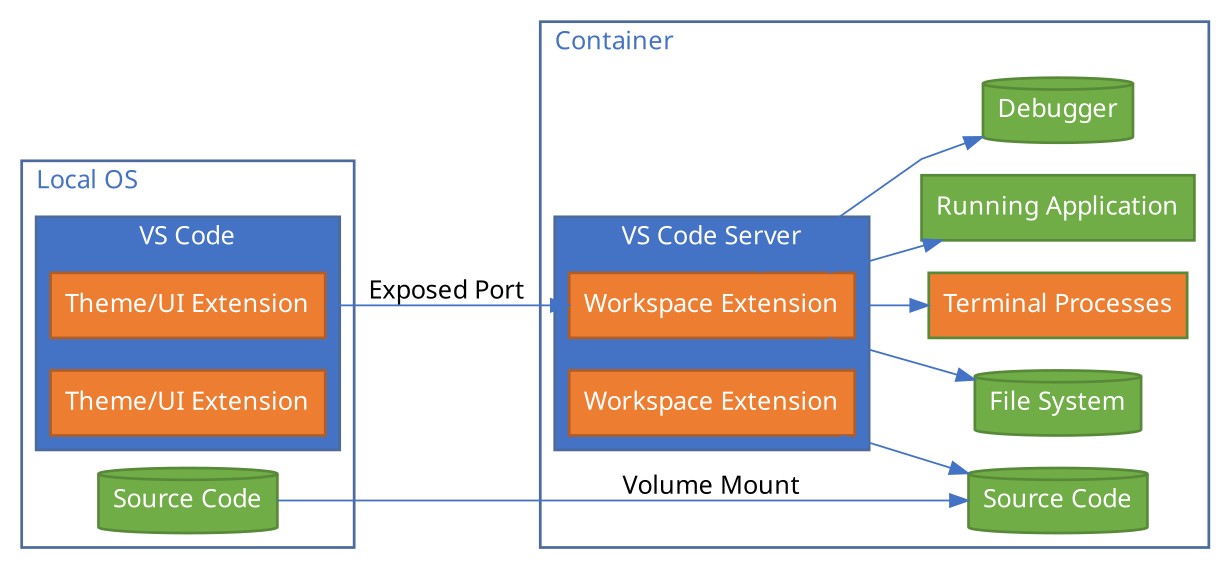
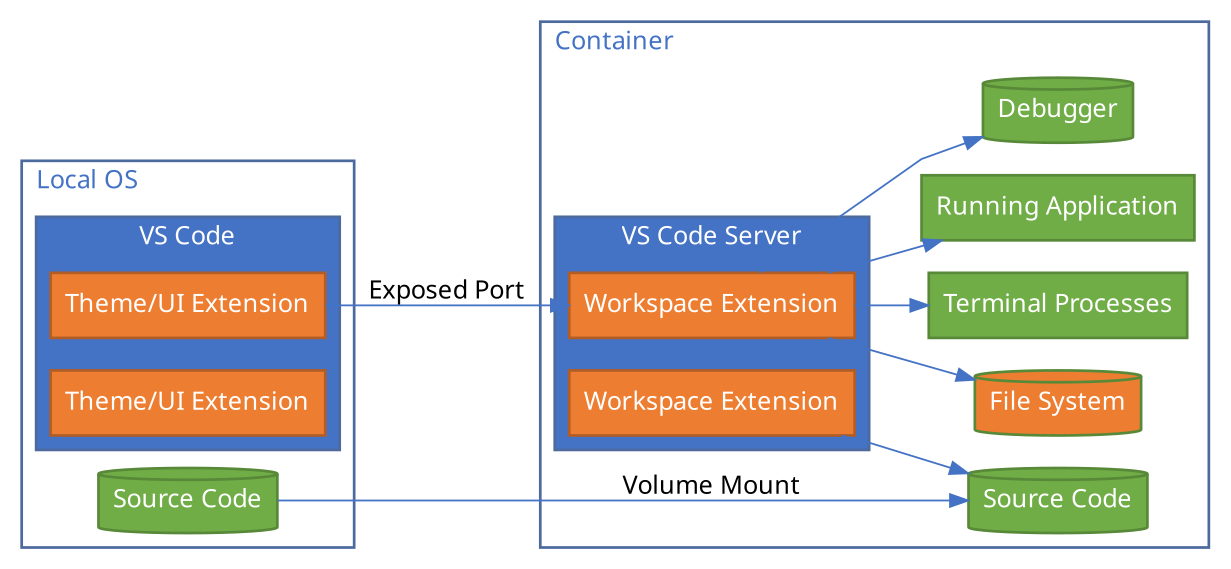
node "Terminal Processes": fillcolor #ed7d31 -> #70ad47
node "File System": fillcolor #70ad47 -> #ed7d31
